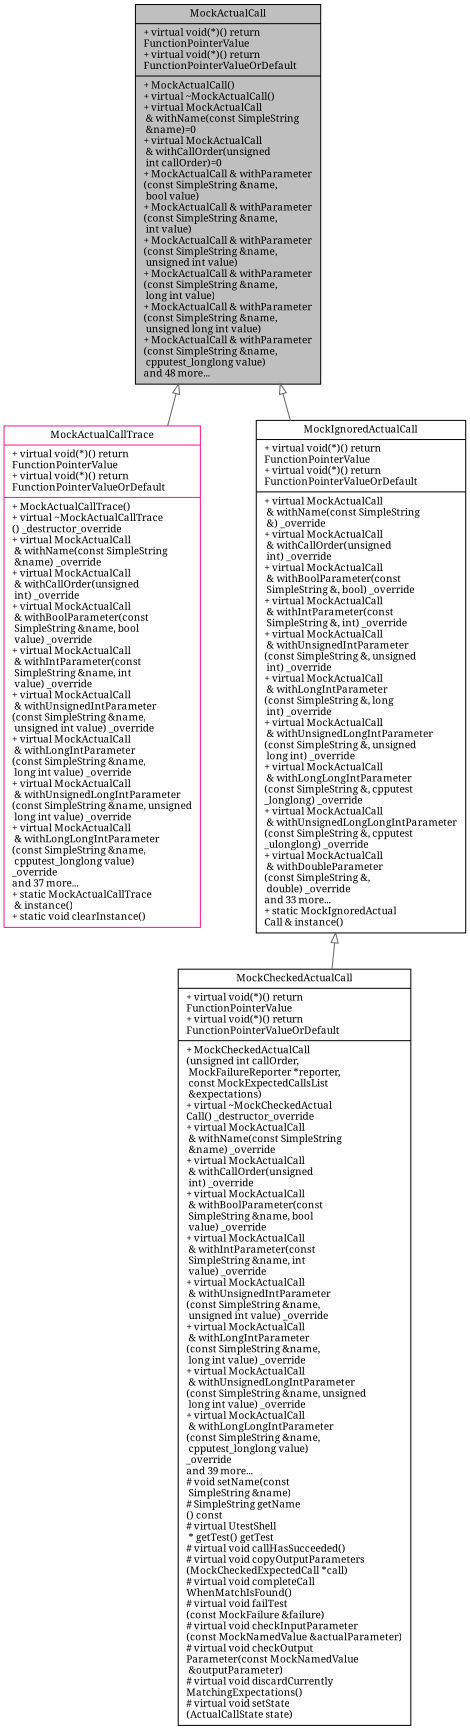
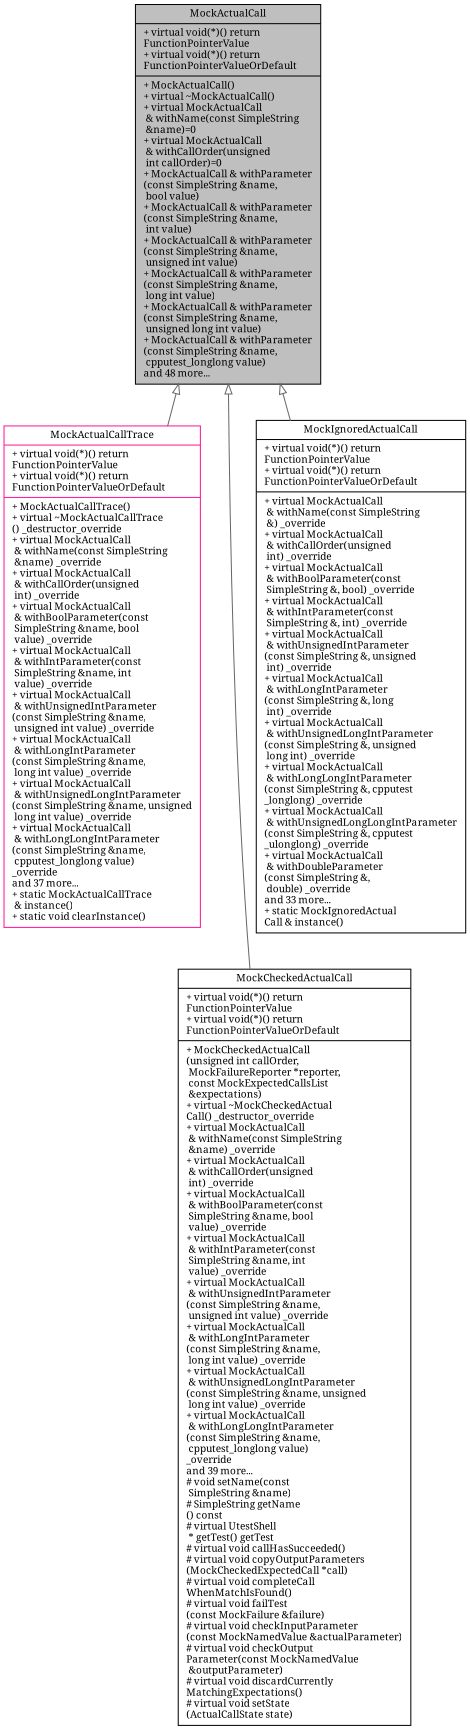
edge "MockCheckedActualCall" -> "MockIgnoredActualCall": now "MockCheckedActualCall" -> "MockActualCall"
